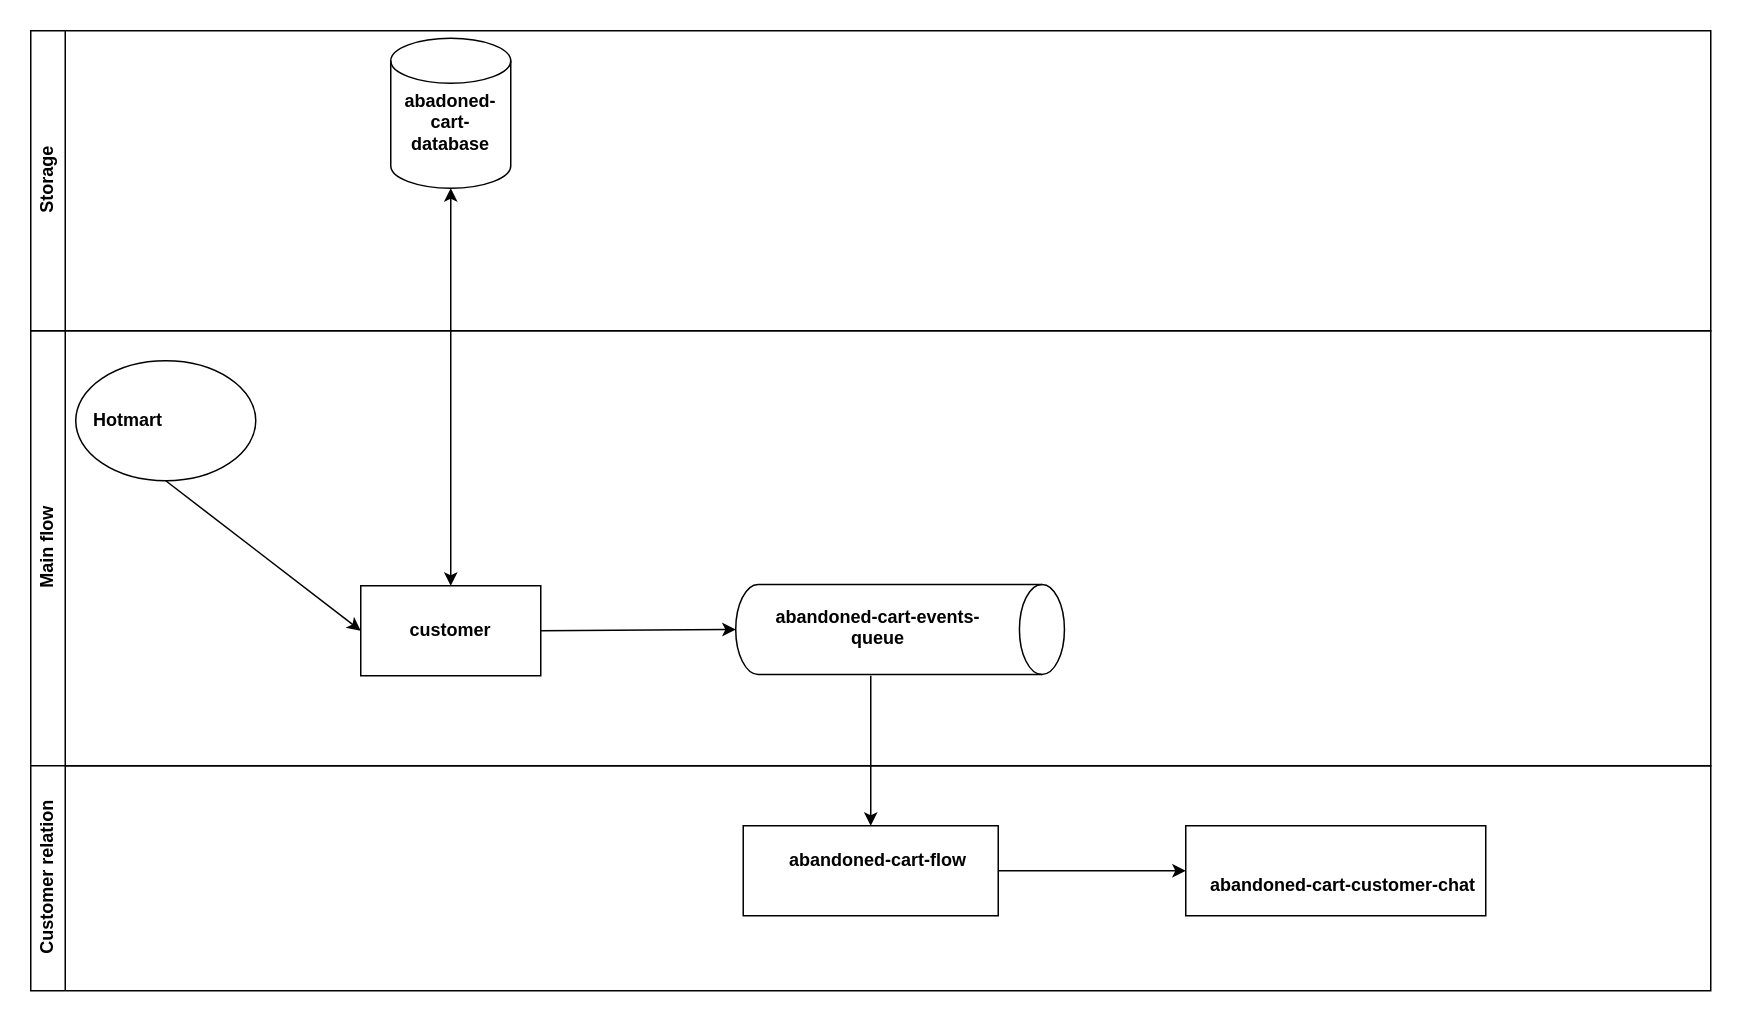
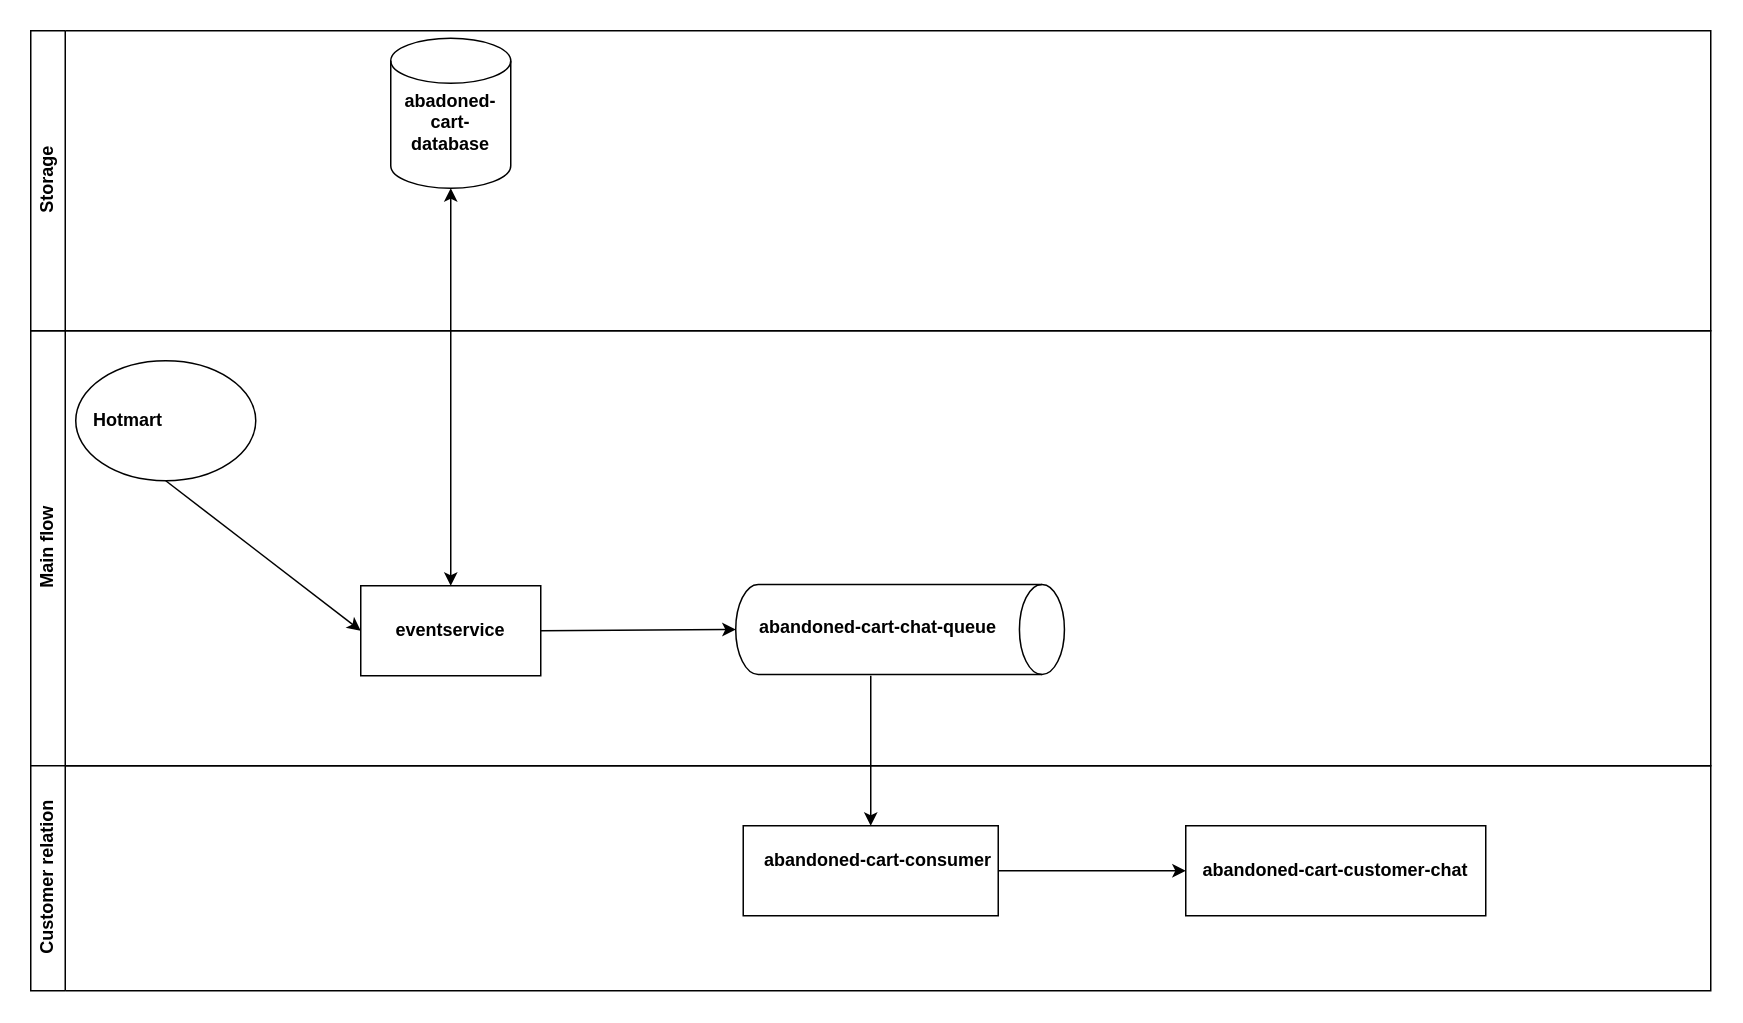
node "customer": label "customer" -> "eventservice"
node "abandoned-cart-events-queue": label "abandoned-cart-events-queue" -> "abandoned-cart-chat-queue"
node "abandoned-cart-flow": label "abandoned-cart-flow" -> "abandoned-cart-consumer"
node "abandoned-cart-customer-chat": moved (1343, 886) -> (1336, 871)
